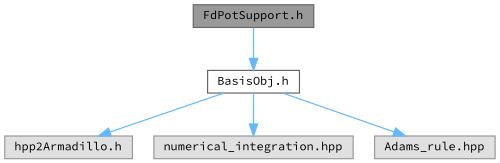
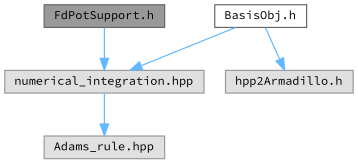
edge "FdPotSupport.h" -> "BasisObj.h": now "FdPotSupport.h" -> "numerical_integration.hpp"
edge "BasisObj.h" -> "Adams_rule.hpp": now "numerical_integration.hpp" -> "Adams_rule.hpp"
